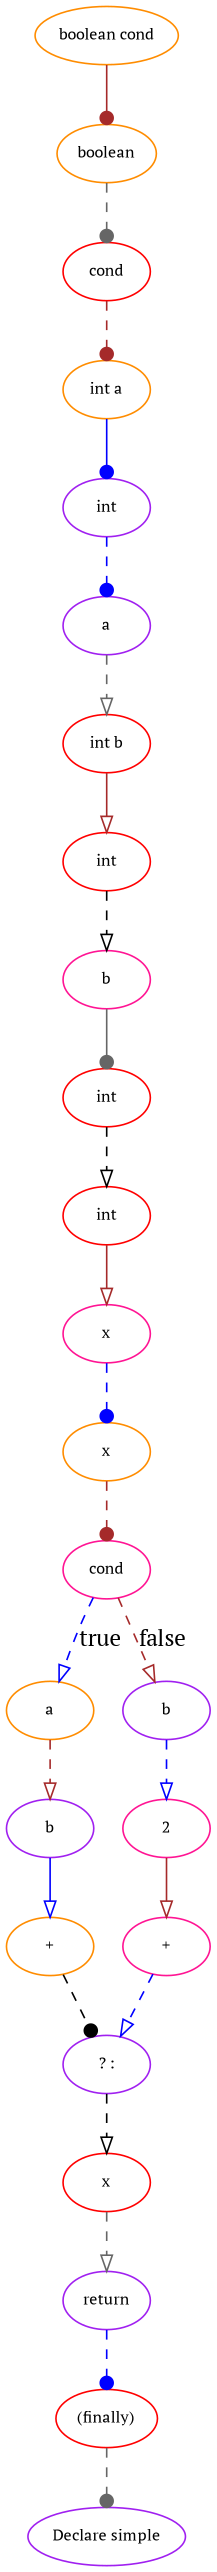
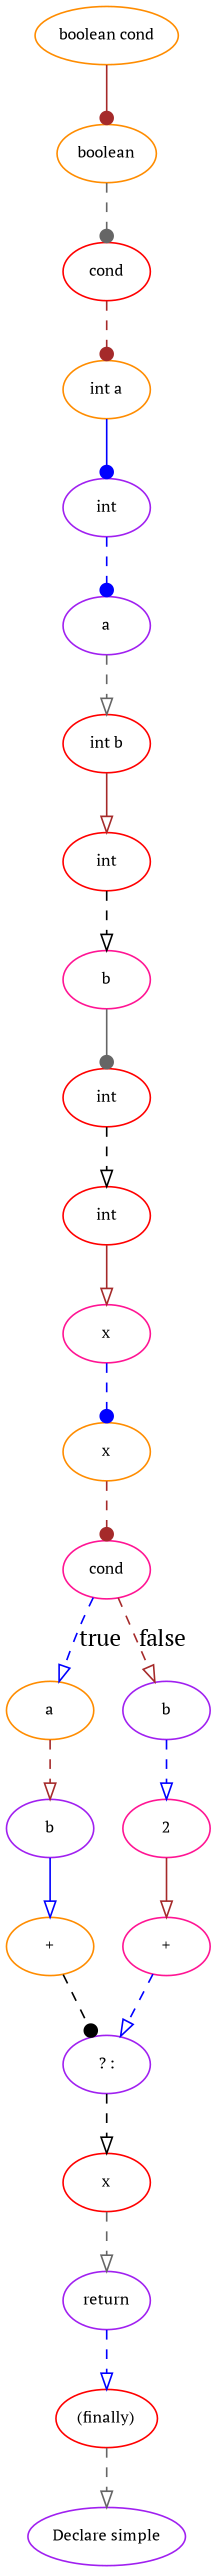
edge "return" -> "(finally)": arrowhead dot -> onormal
edge "(finally)" -> "Declare simple": arrowhead dot -> onormal
